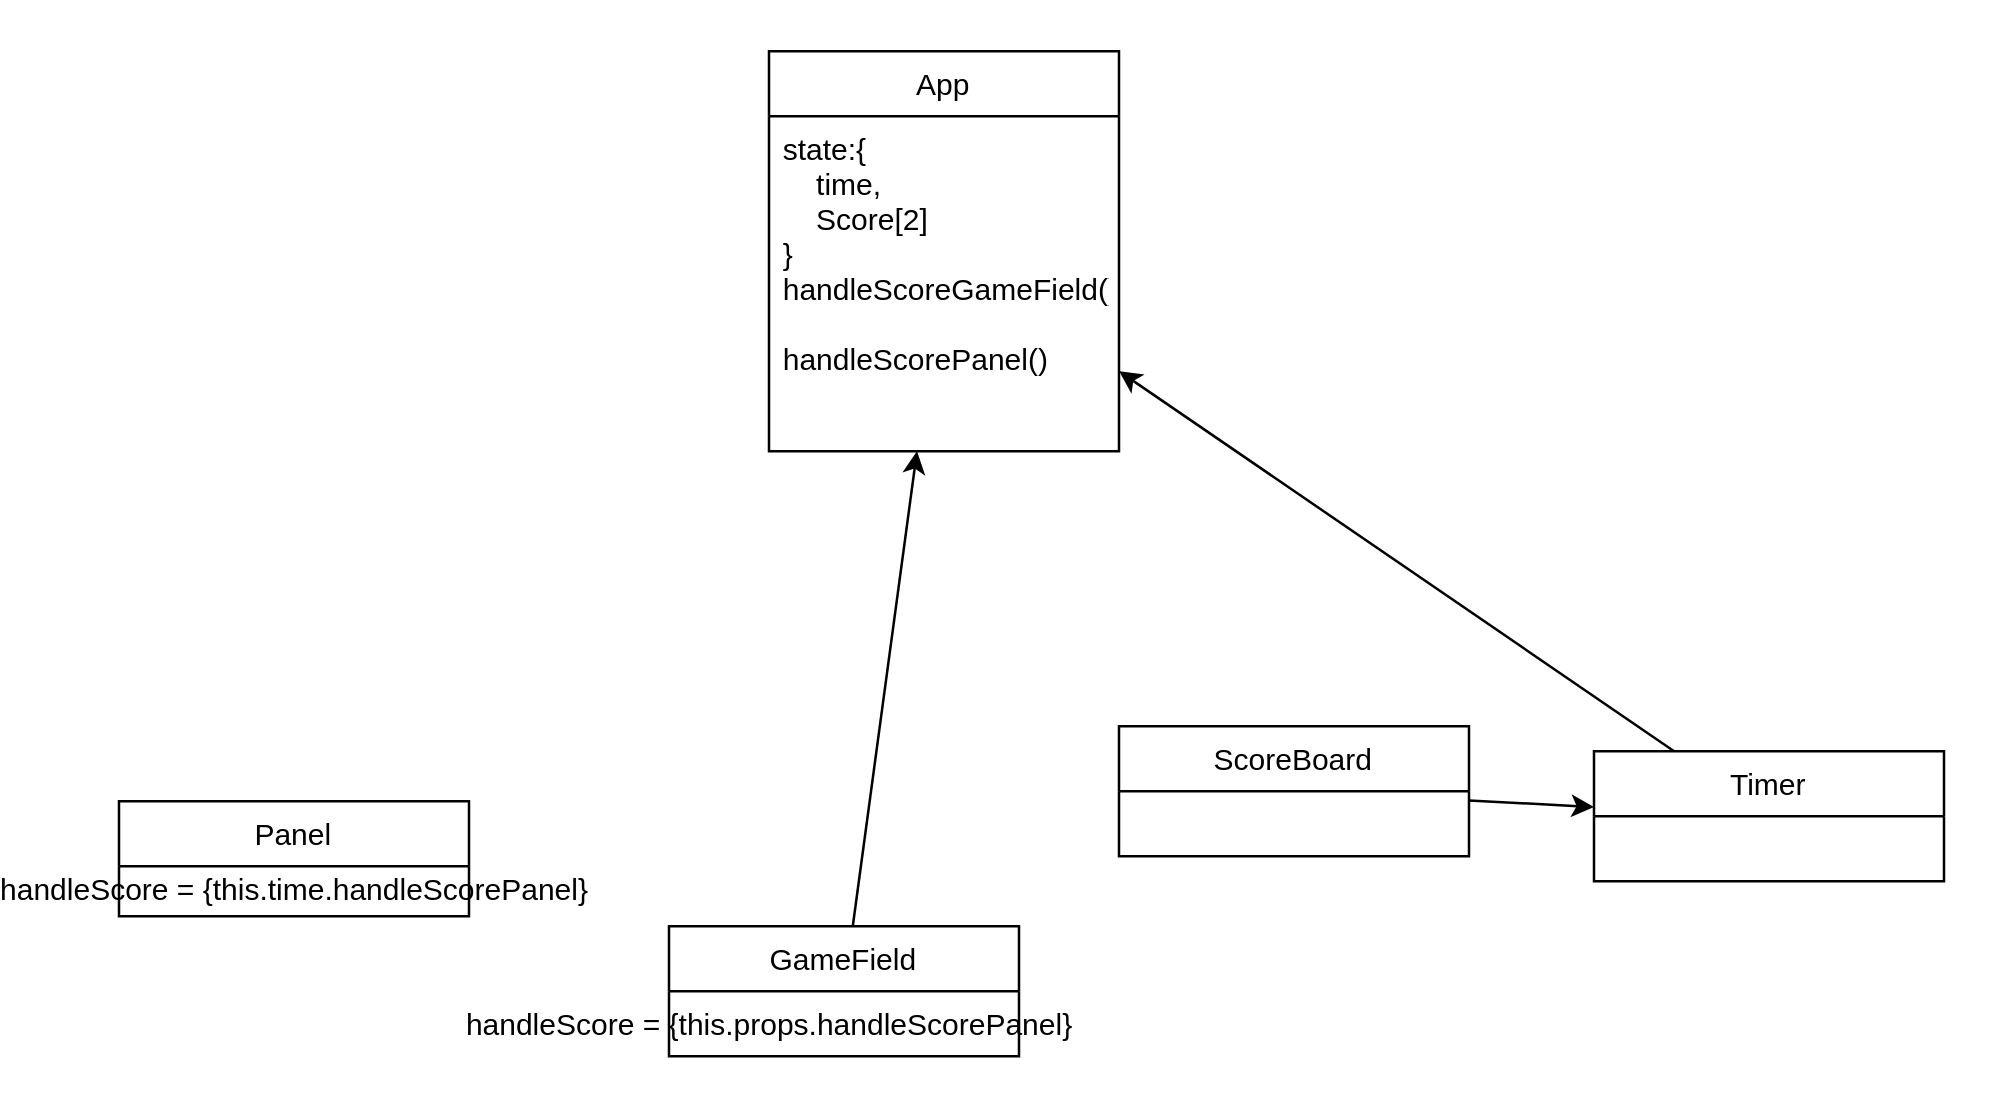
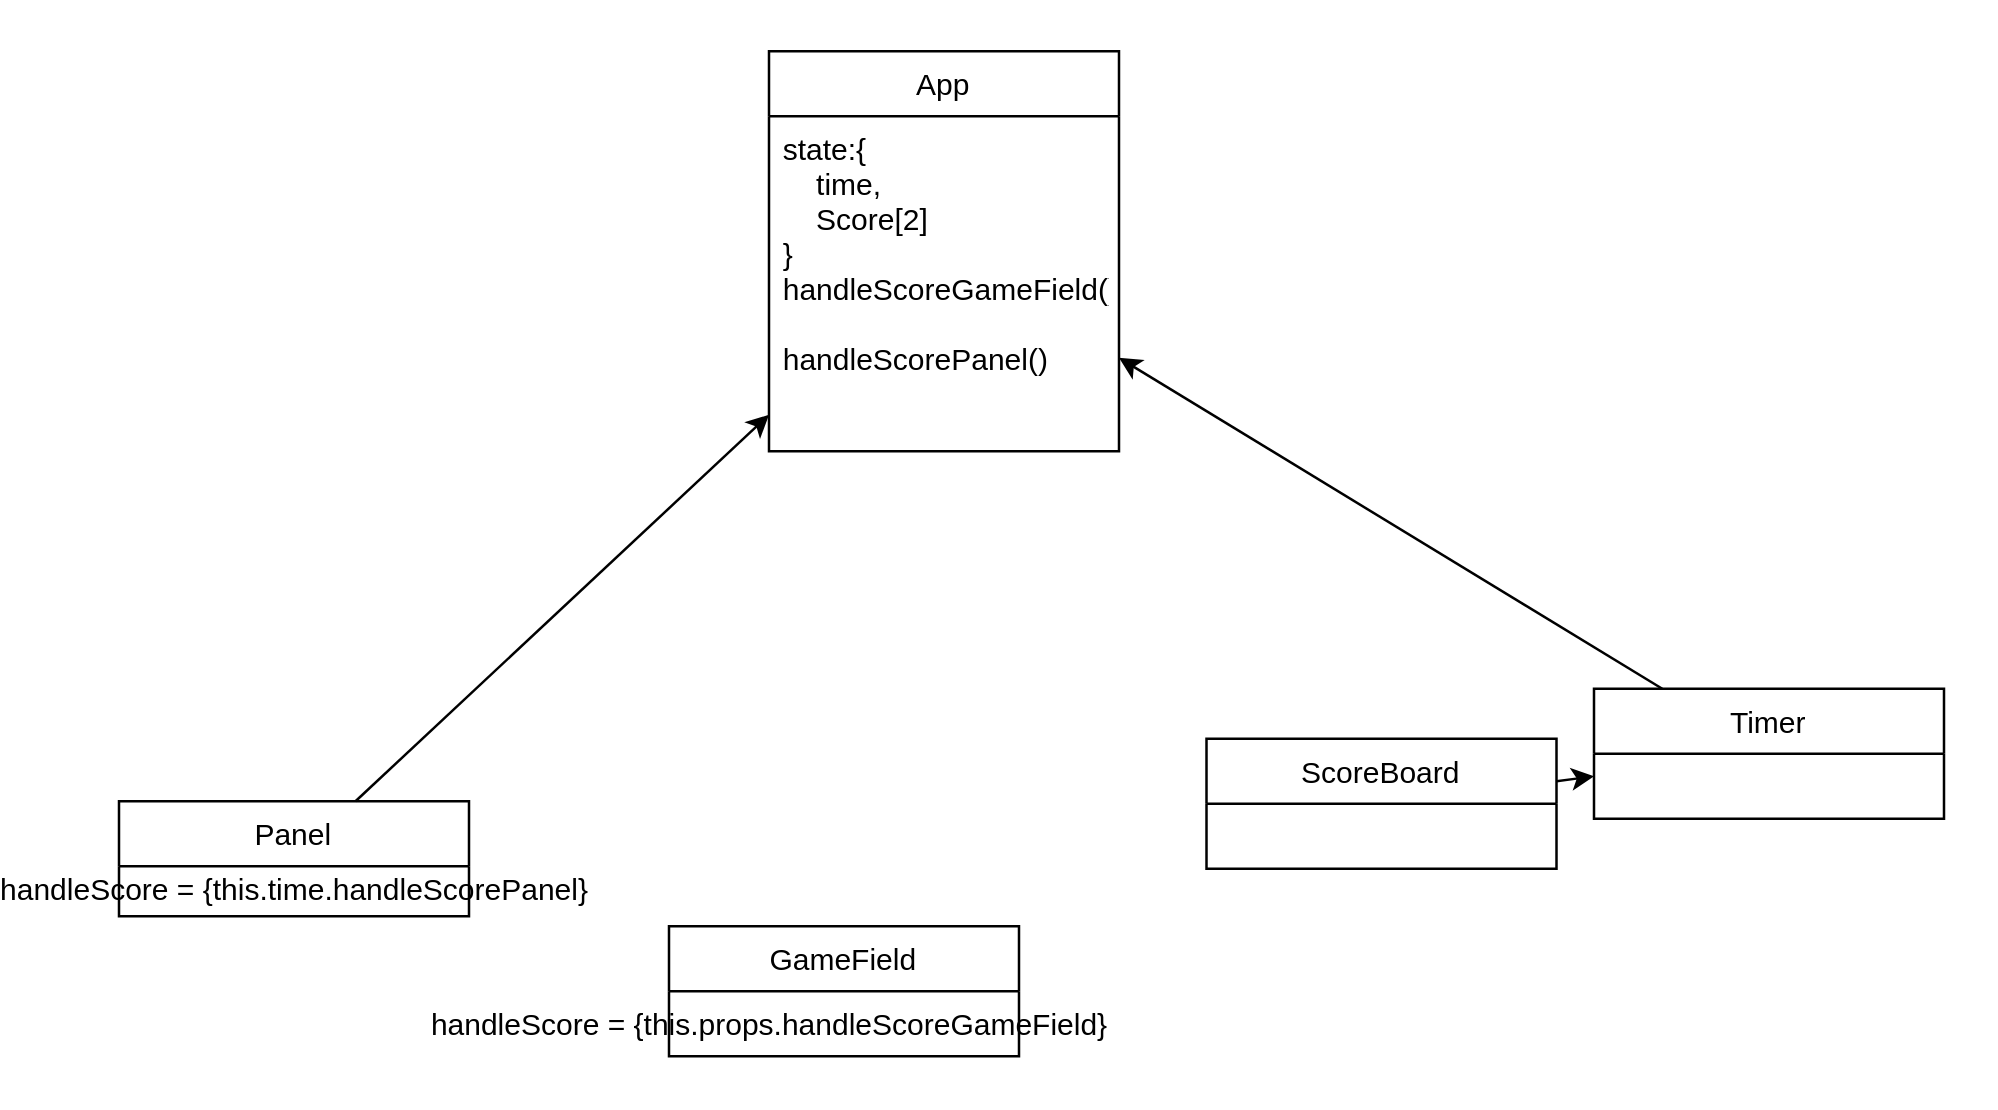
edge "Panel" -> "App": added
edge "GameField" -> "App": removed
node "ScoreBoard": moved (1294, 791) -> (1381, 804)
node "Timer": moved (1769, 816) -> (1769, 754)
node "handleScore = {this.props.handleScorePanel}": label "handleScore = {this.props.handleScorePanel}" -> "handleScore = {this.props.handleScoreGameField}"
